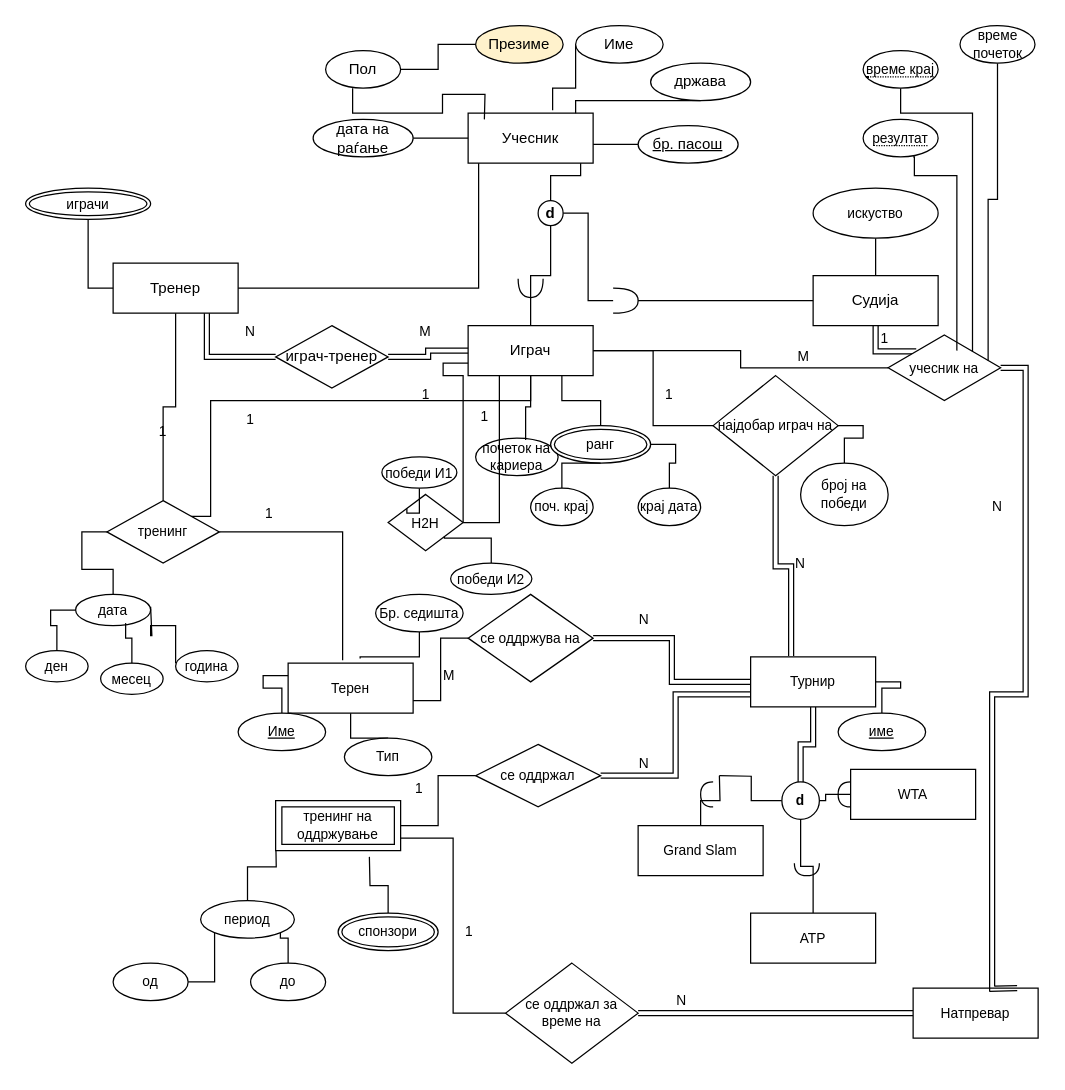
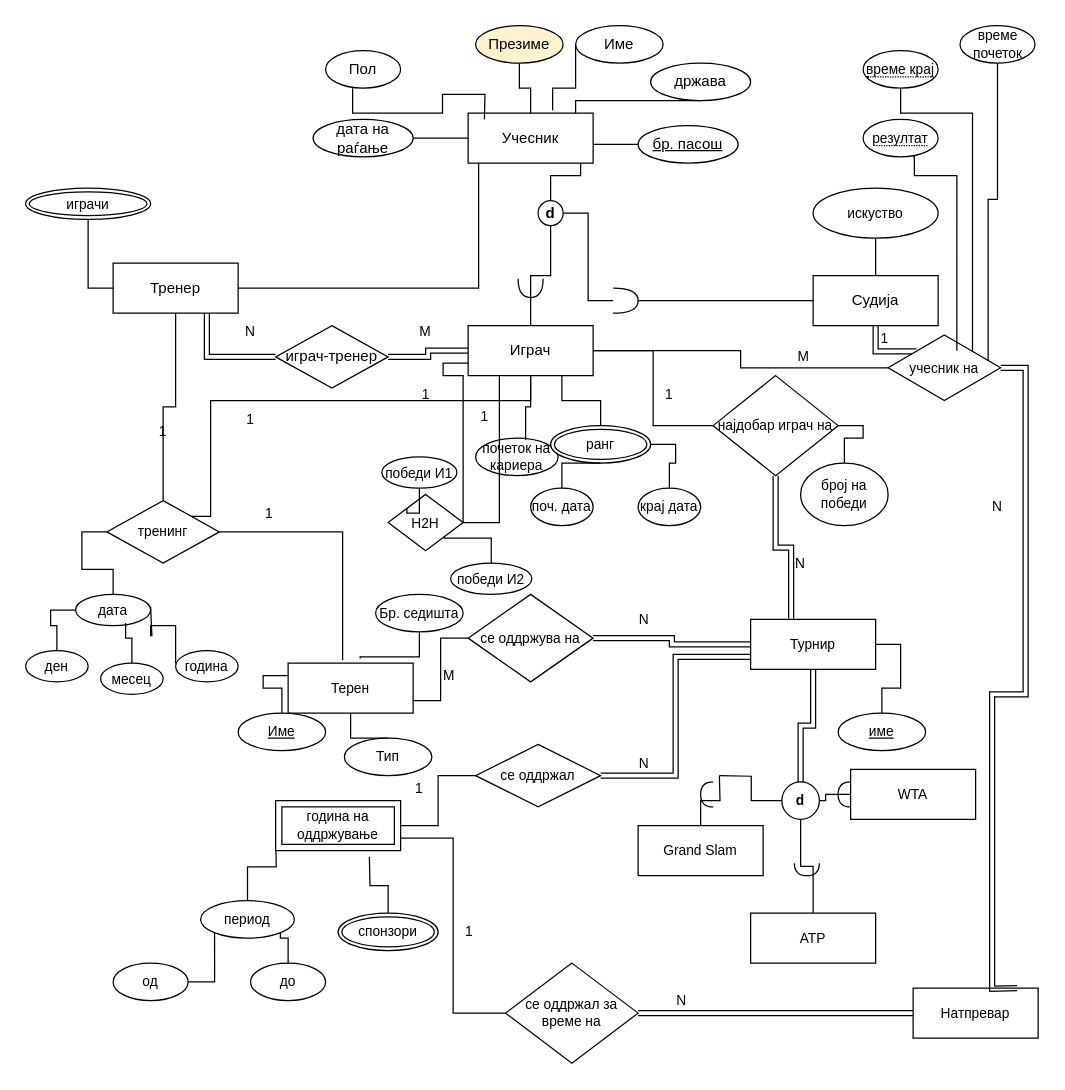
edge "Презиме" -- "Пол": now "Презиме" -- "Учесник"
node "поч. крај": label "поч. крај" -> "поч. дата"
node "Турнир": moved (813, 682) -> (813, 644)
node "тренинг на оддржување": label "тренинг на оддржување" -> "година на оддржување"
